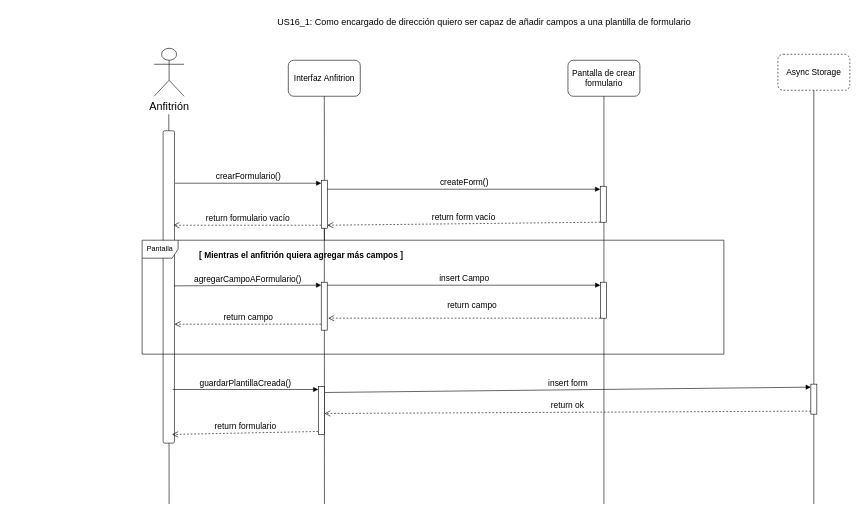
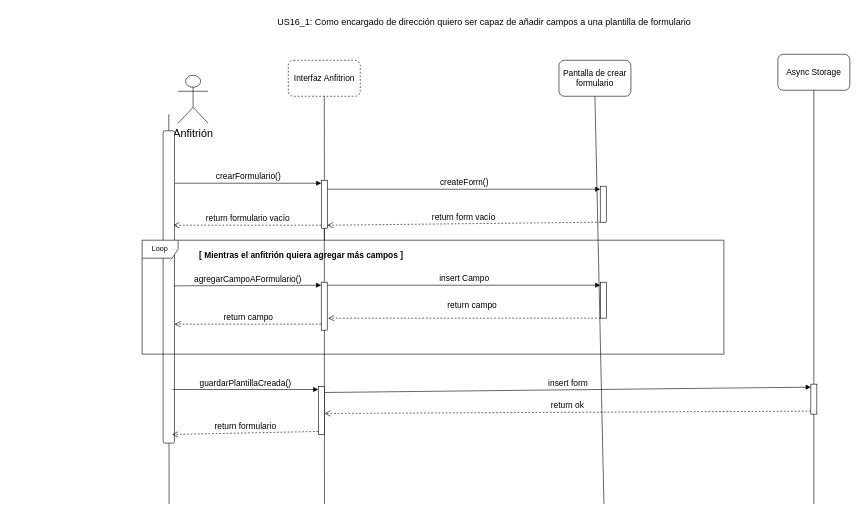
node "Anfitrión": moved (169, 72) -> (193, 99)
node "Async Storage": style dashed -> solid
node "Interfaz Anfitrion": style solid -> dashed
node "Pantalla de crear formulario": moved (604, 78) -> (595, 78)
node "Pantalla": label "Pantalla" -> "Loop"
